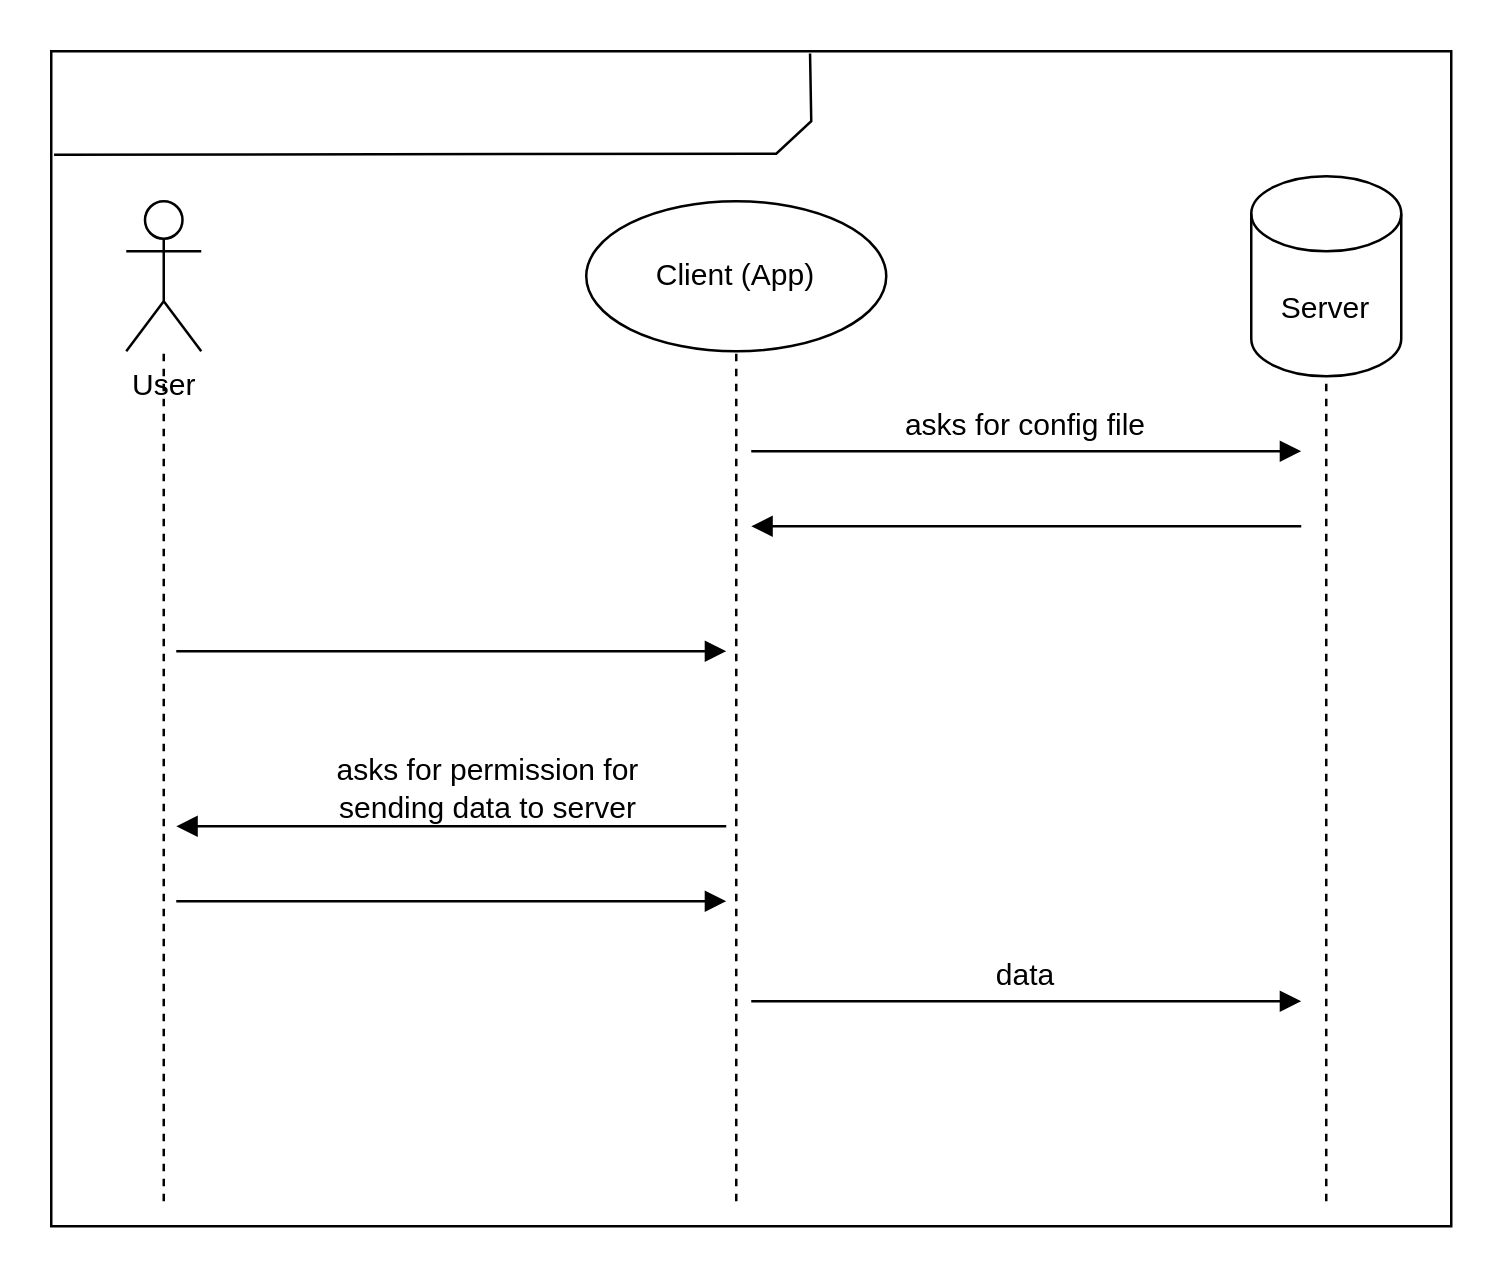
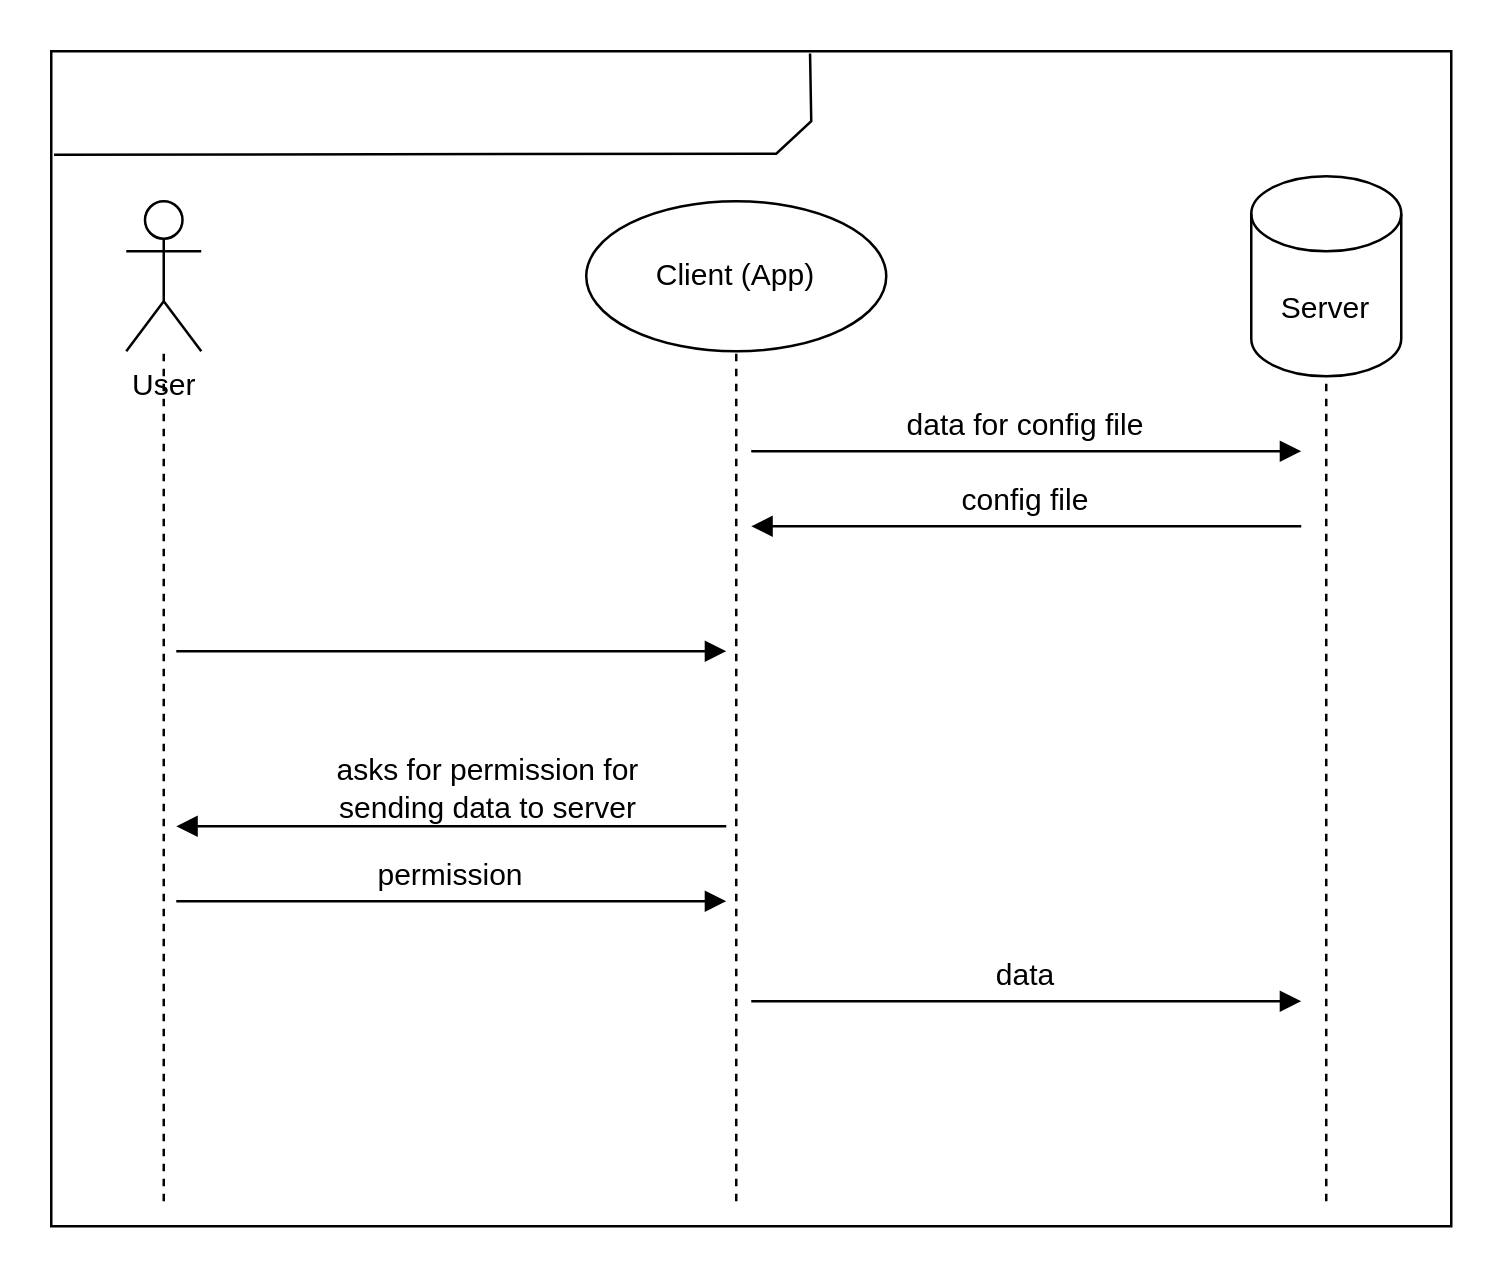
node "asks for config file": label "asks for config file" -> "data for config file"
node "config file": added
node "permission": added
